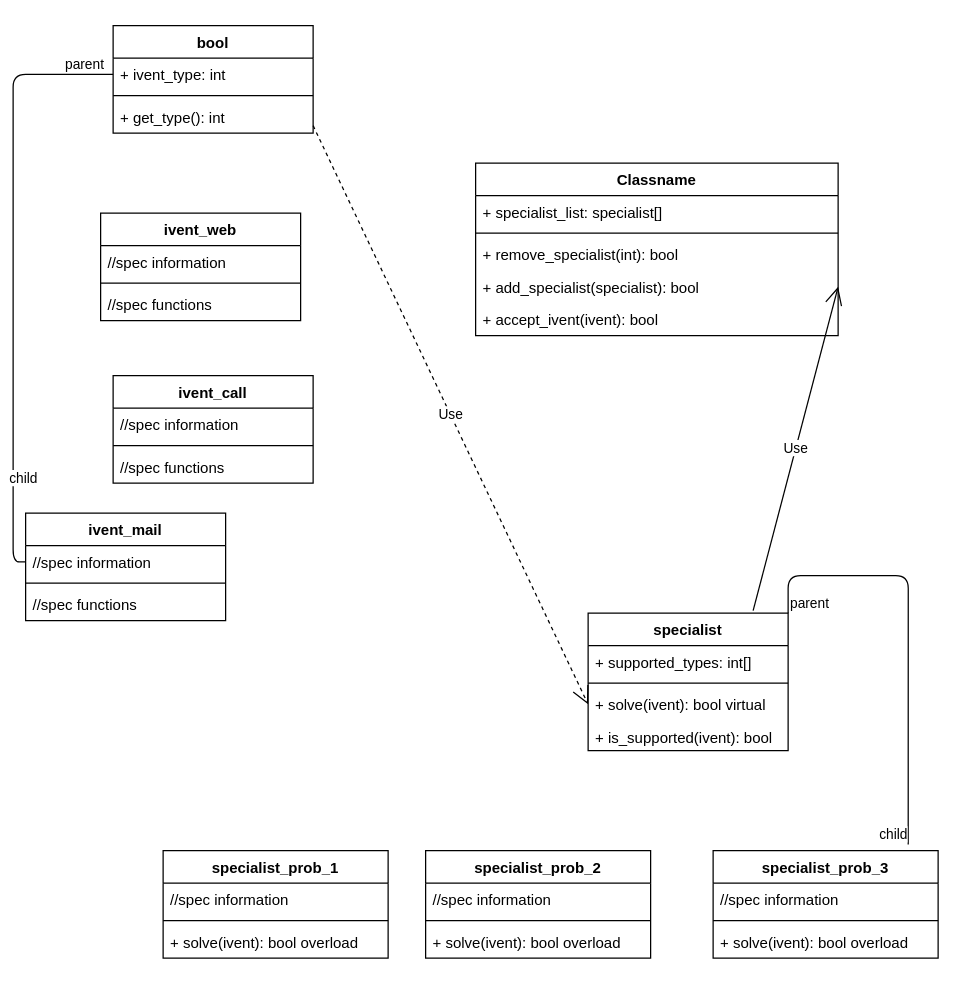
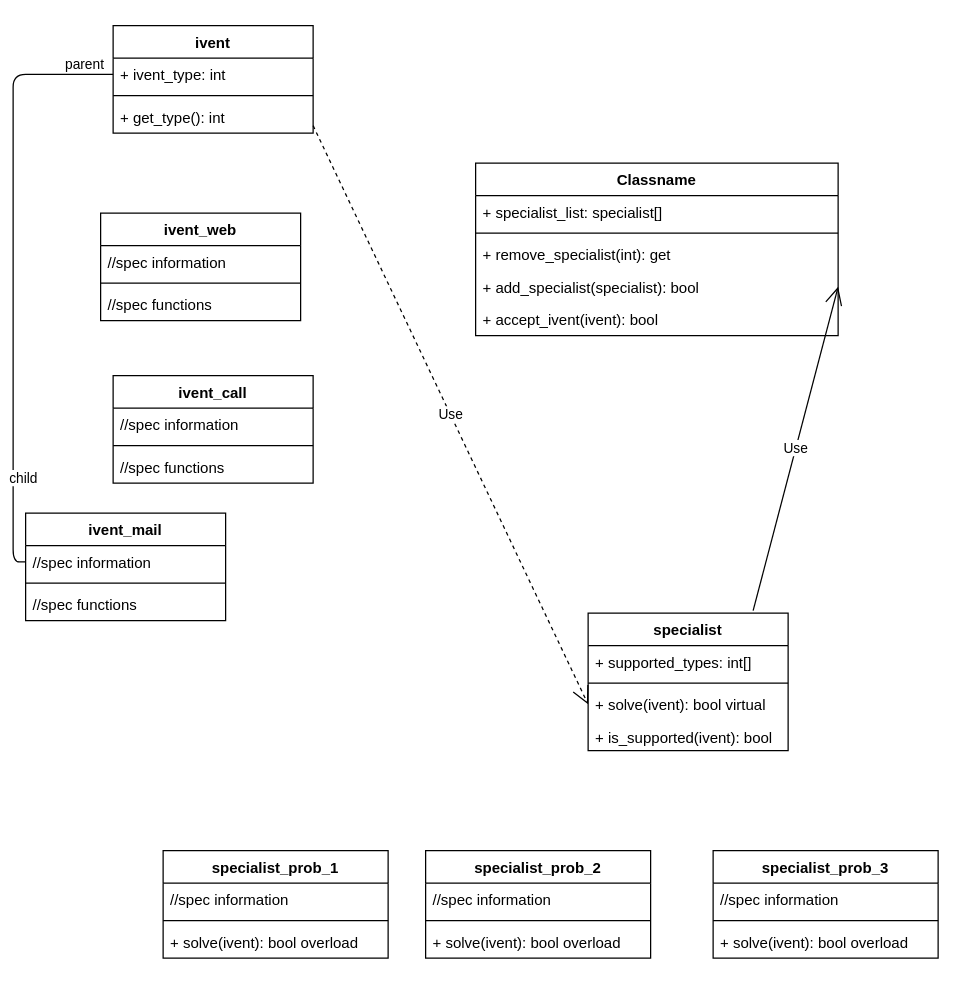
node "bool": label "bool" -> "ivent"
node "+ remove_specialist(int): bool": label "+ remove_specialist(int): bool" -> "+ remove_specialist(int): get"
edge "specialist" -- "specialist_prob_3": removed, labels "parent", "child"
